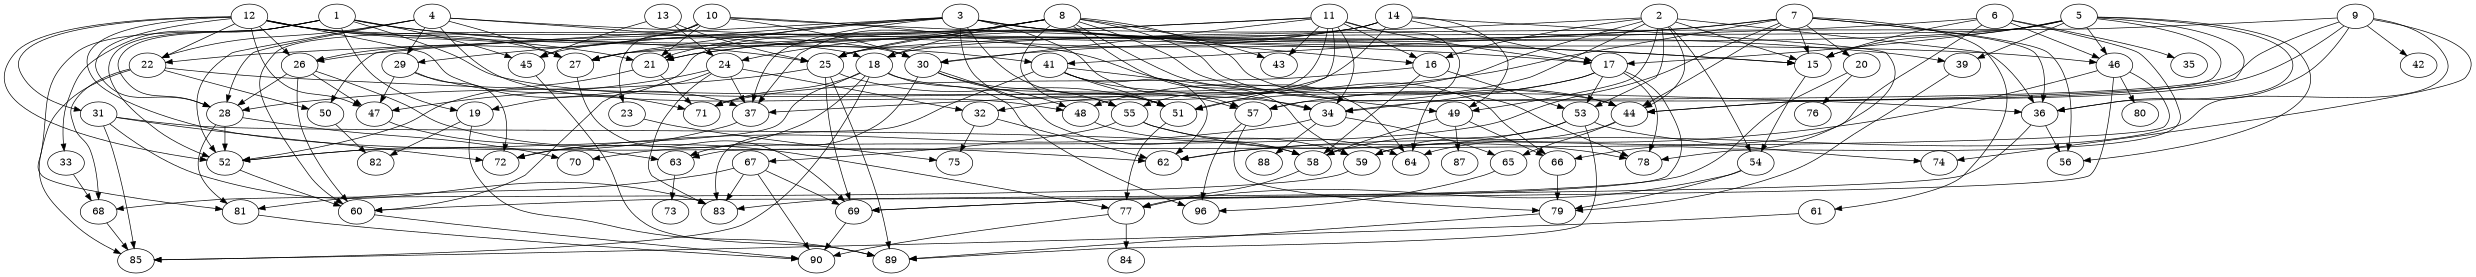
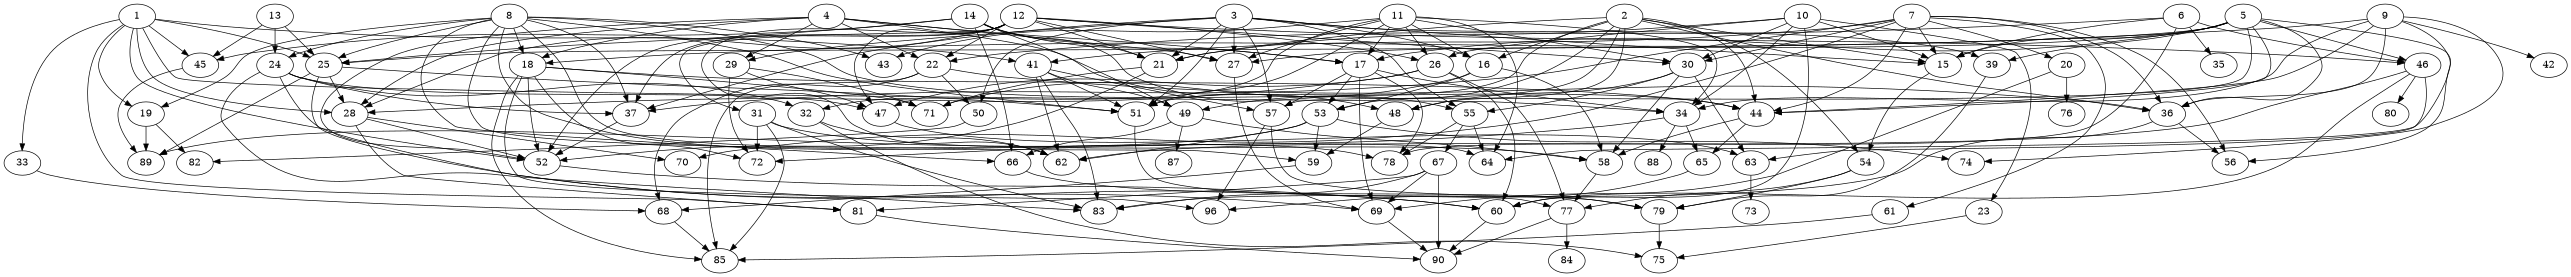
edge "6" -> "59": removed
edge "79" -> "89": now "79" -> "75"
